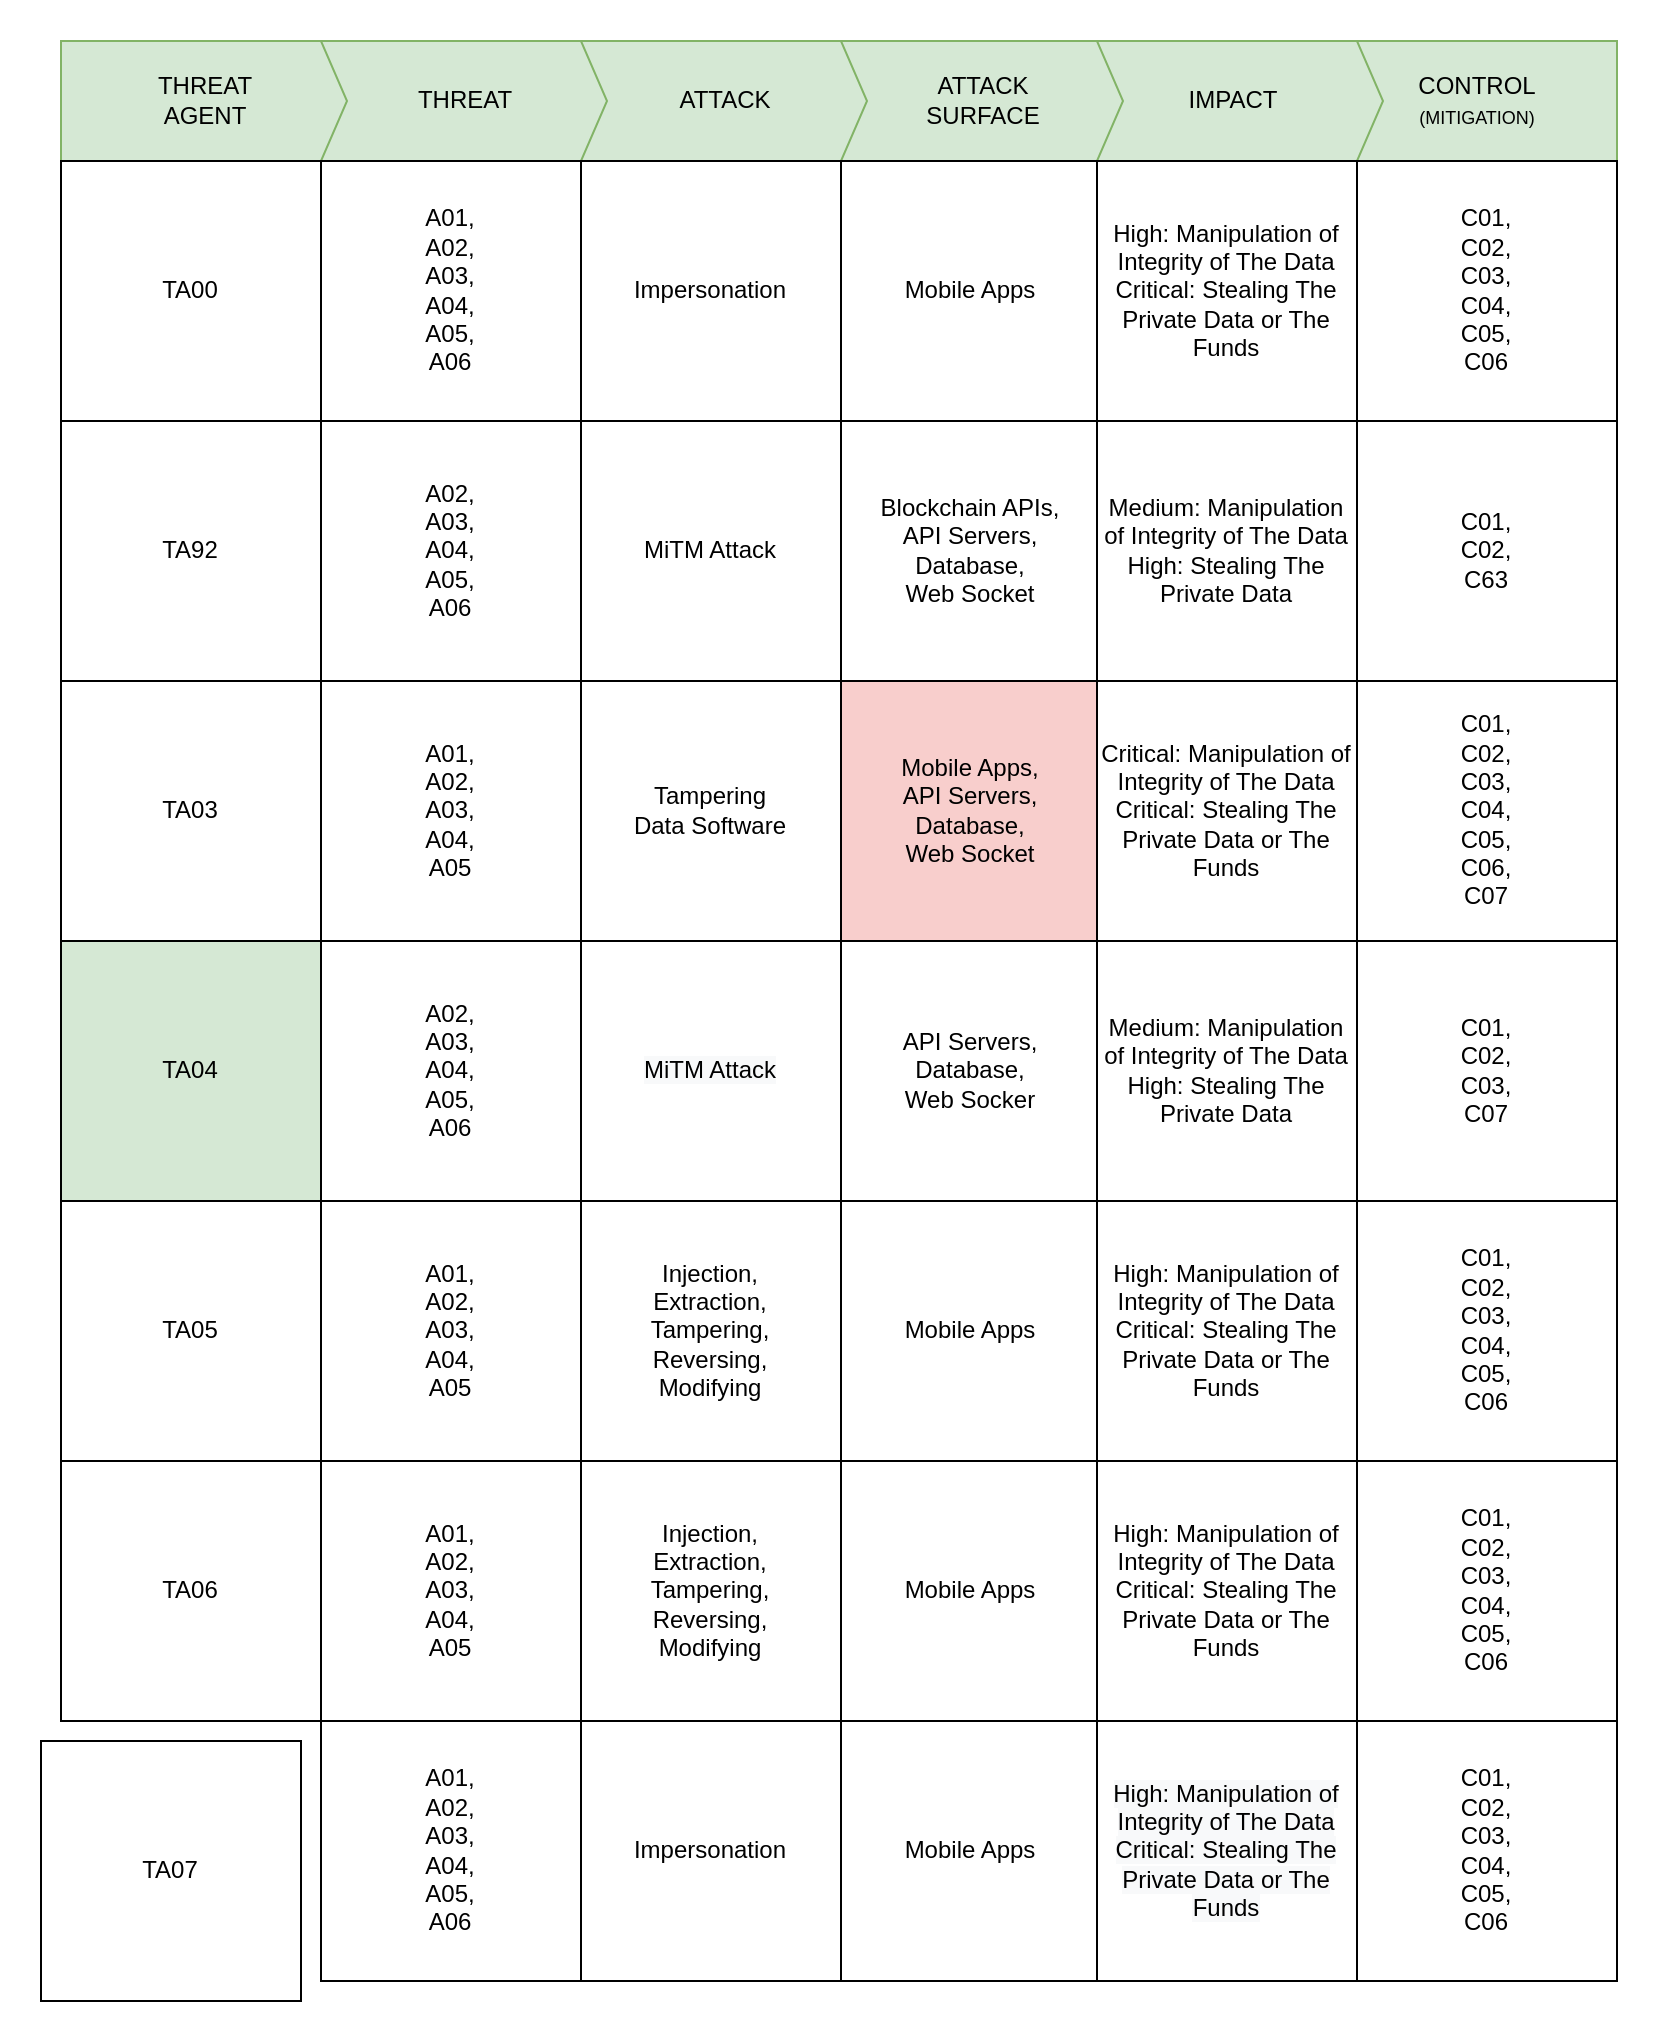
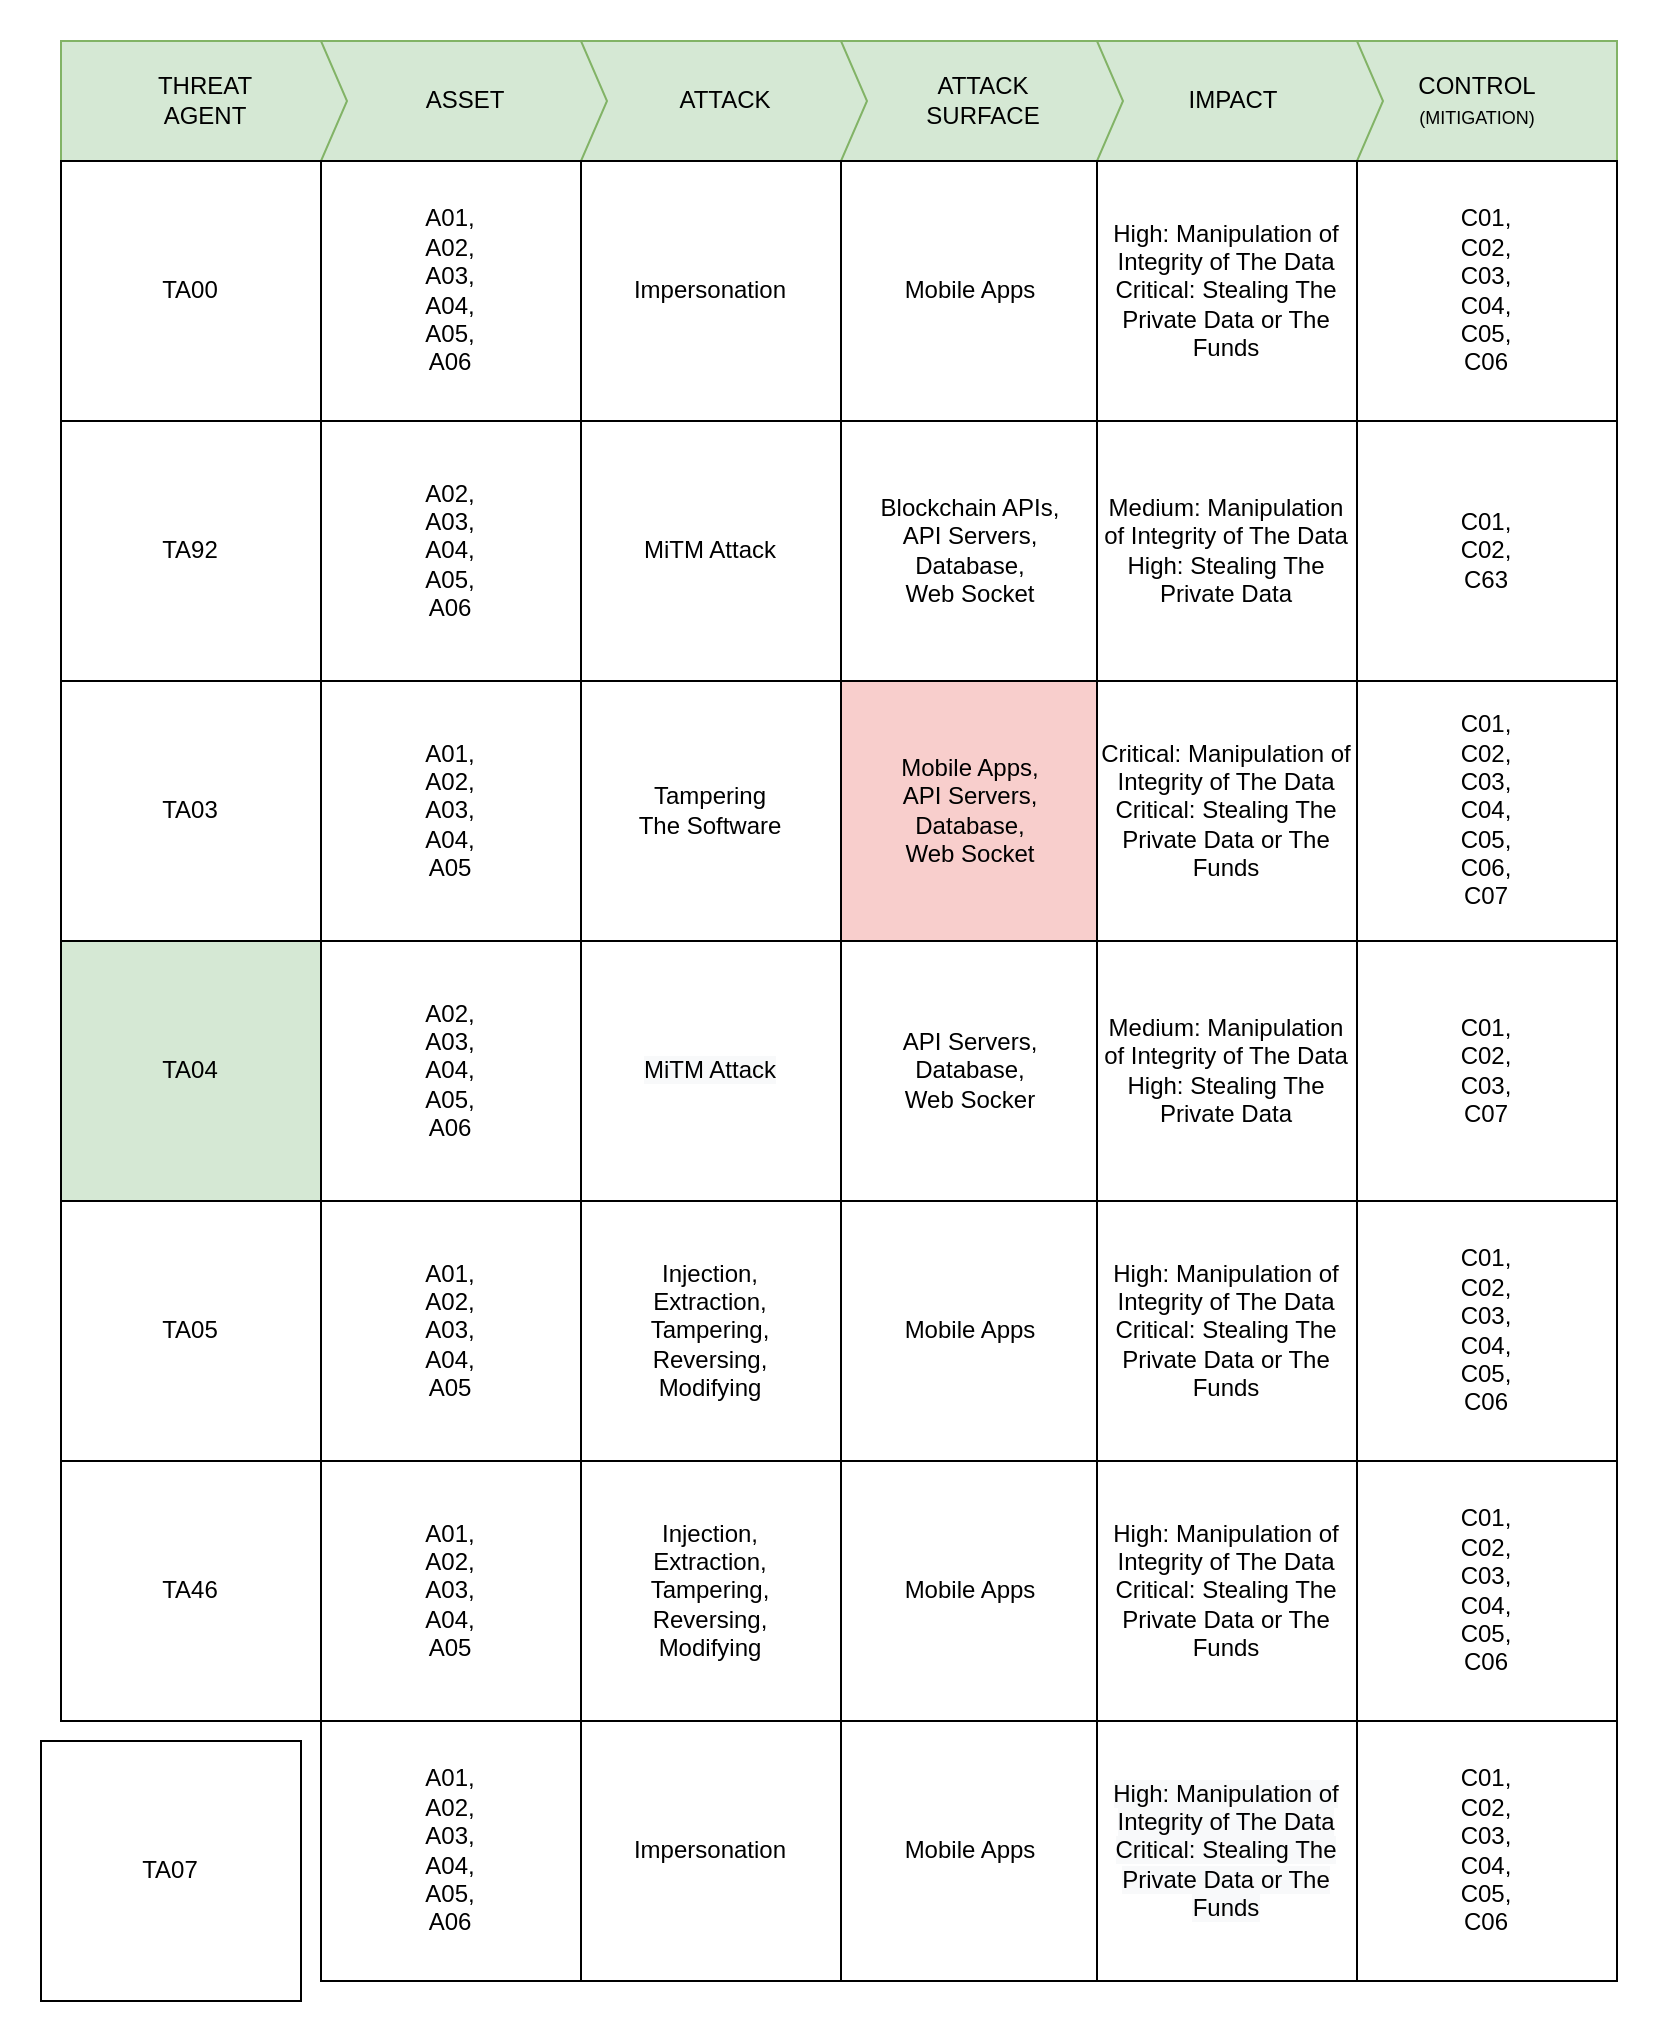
node "THREAT": label "THREAT" -> "ASSET"
node "Tampering Data Software": label "Tampering Data Software" -> "Tampering The Software"
node "TA06": label "TA06" -> "TA46"
